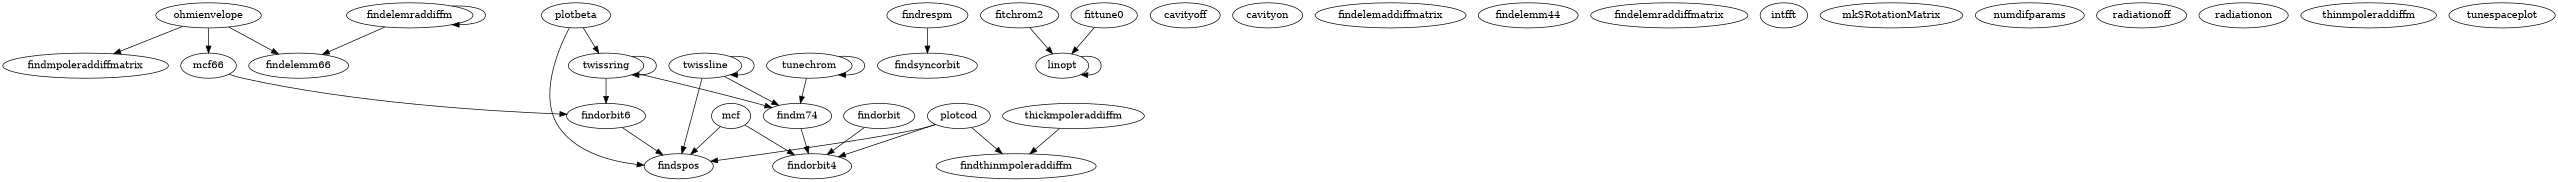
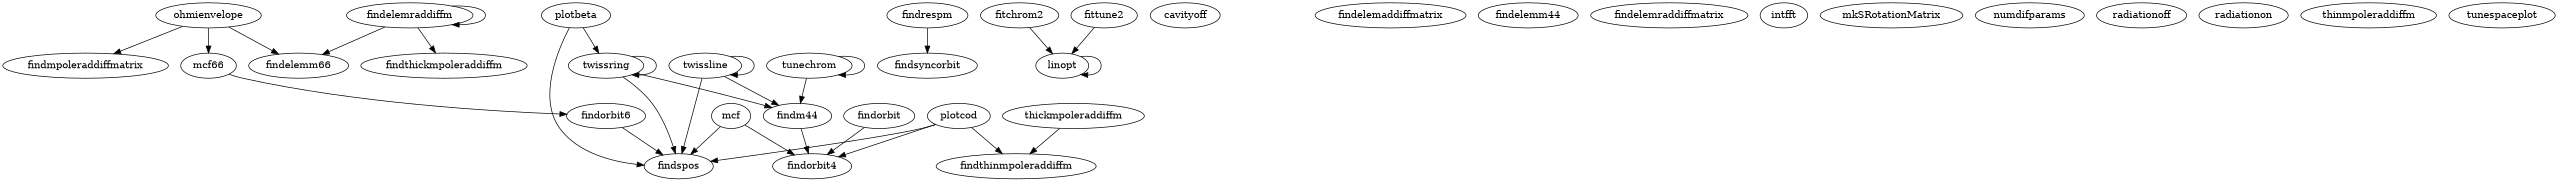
node "fittune0": label "fittune0" -> "fittune2"
node "cavityon": removed
node "findthickmpoleraddiffm": added
edge "twissring" -> "findorbit6": now "twissring" -> "findspos"
node "findm74": label "findm74" -> "findm44"
